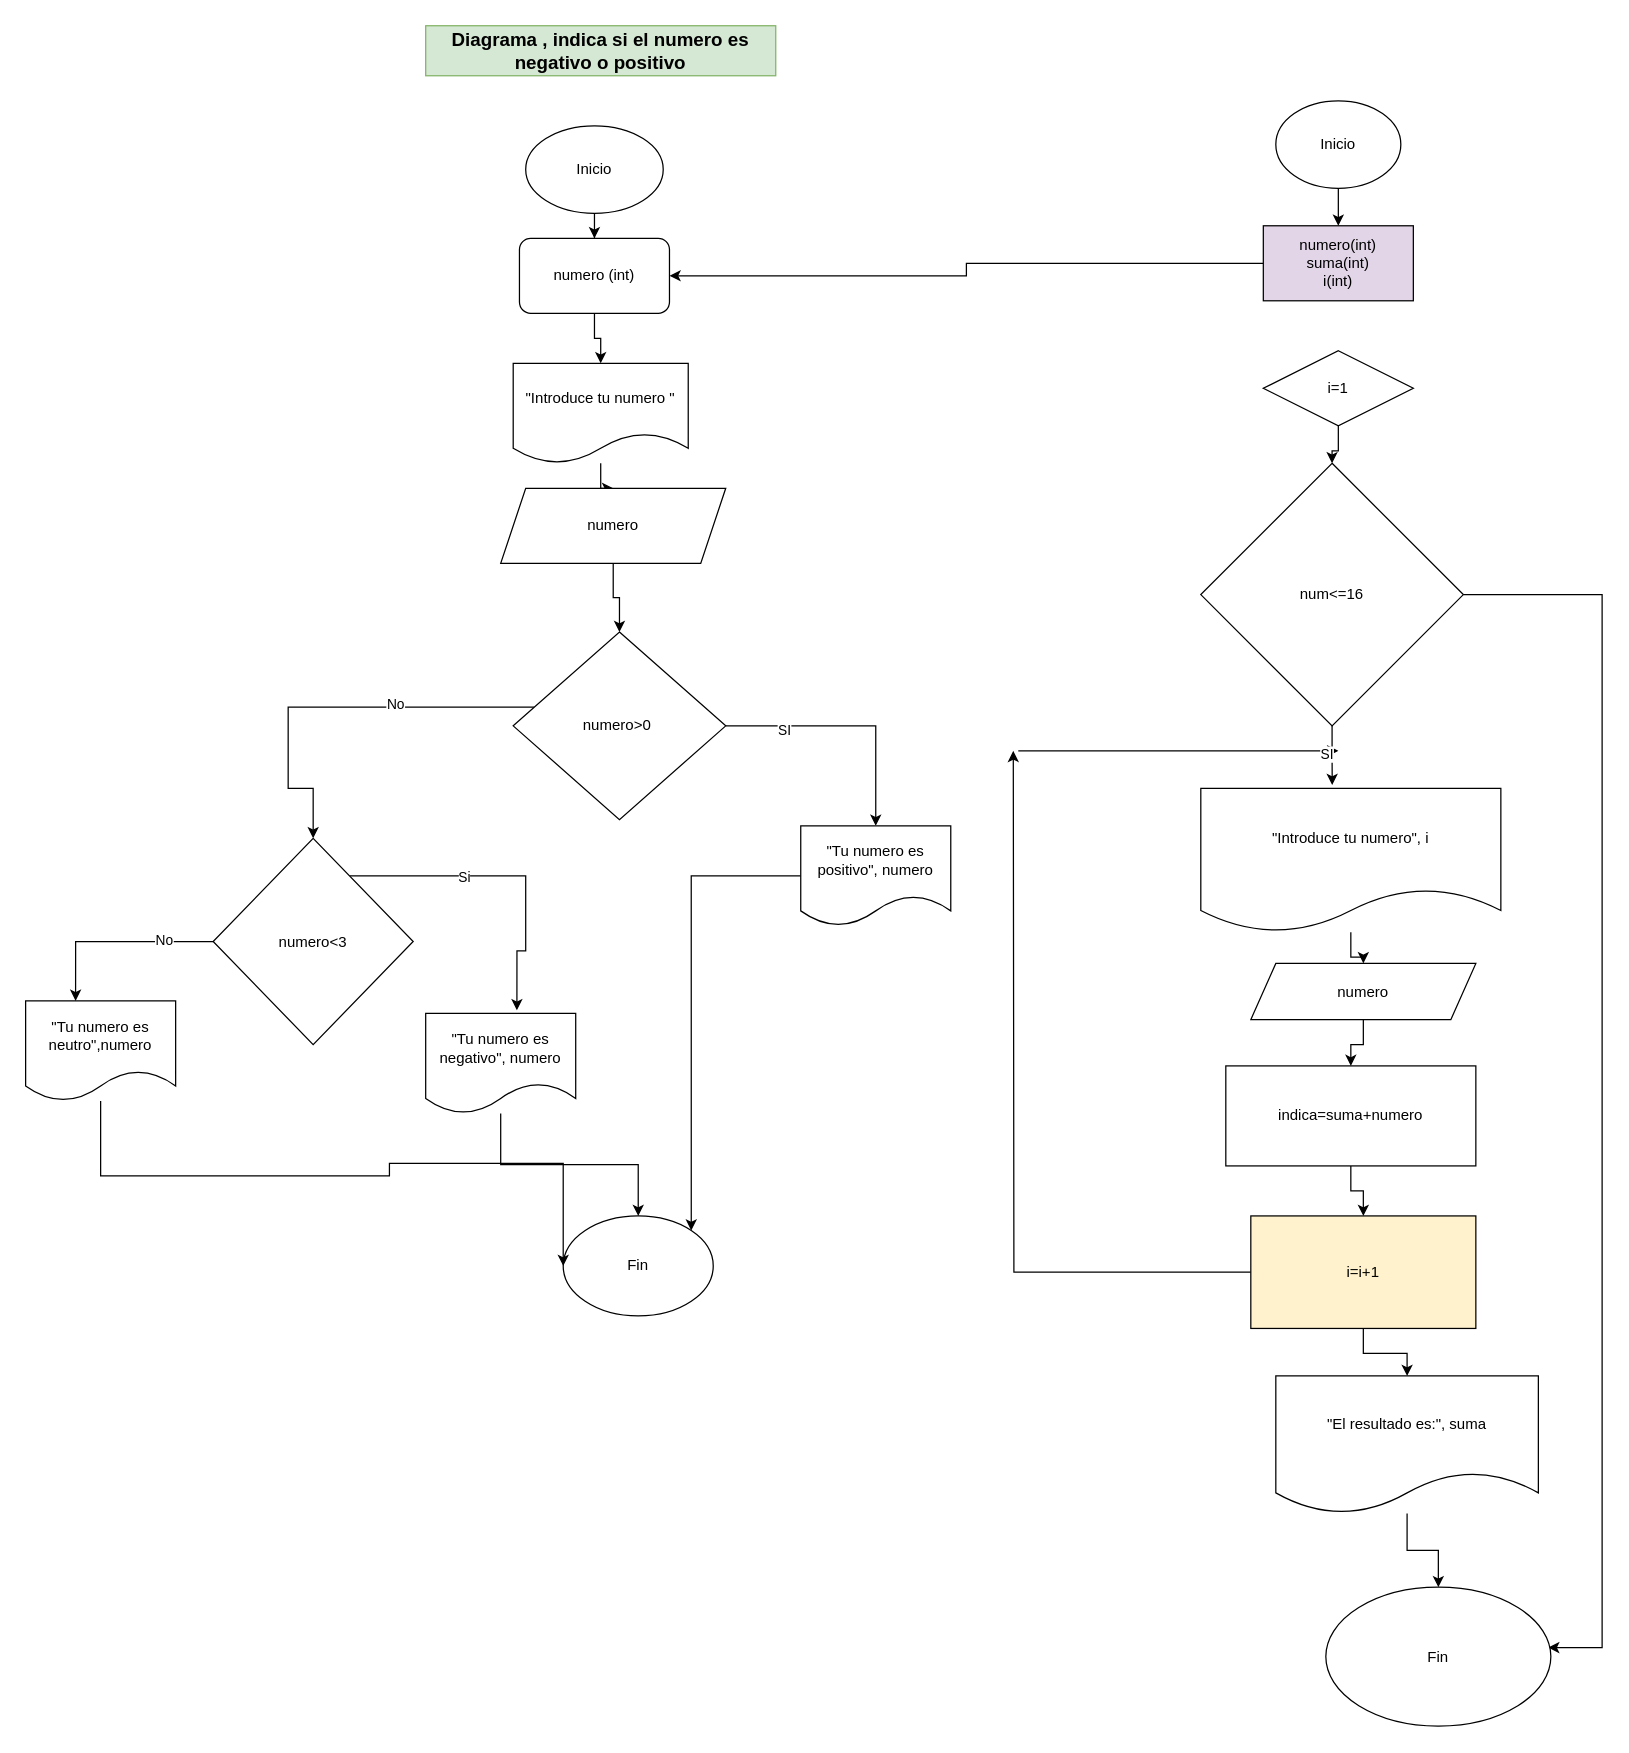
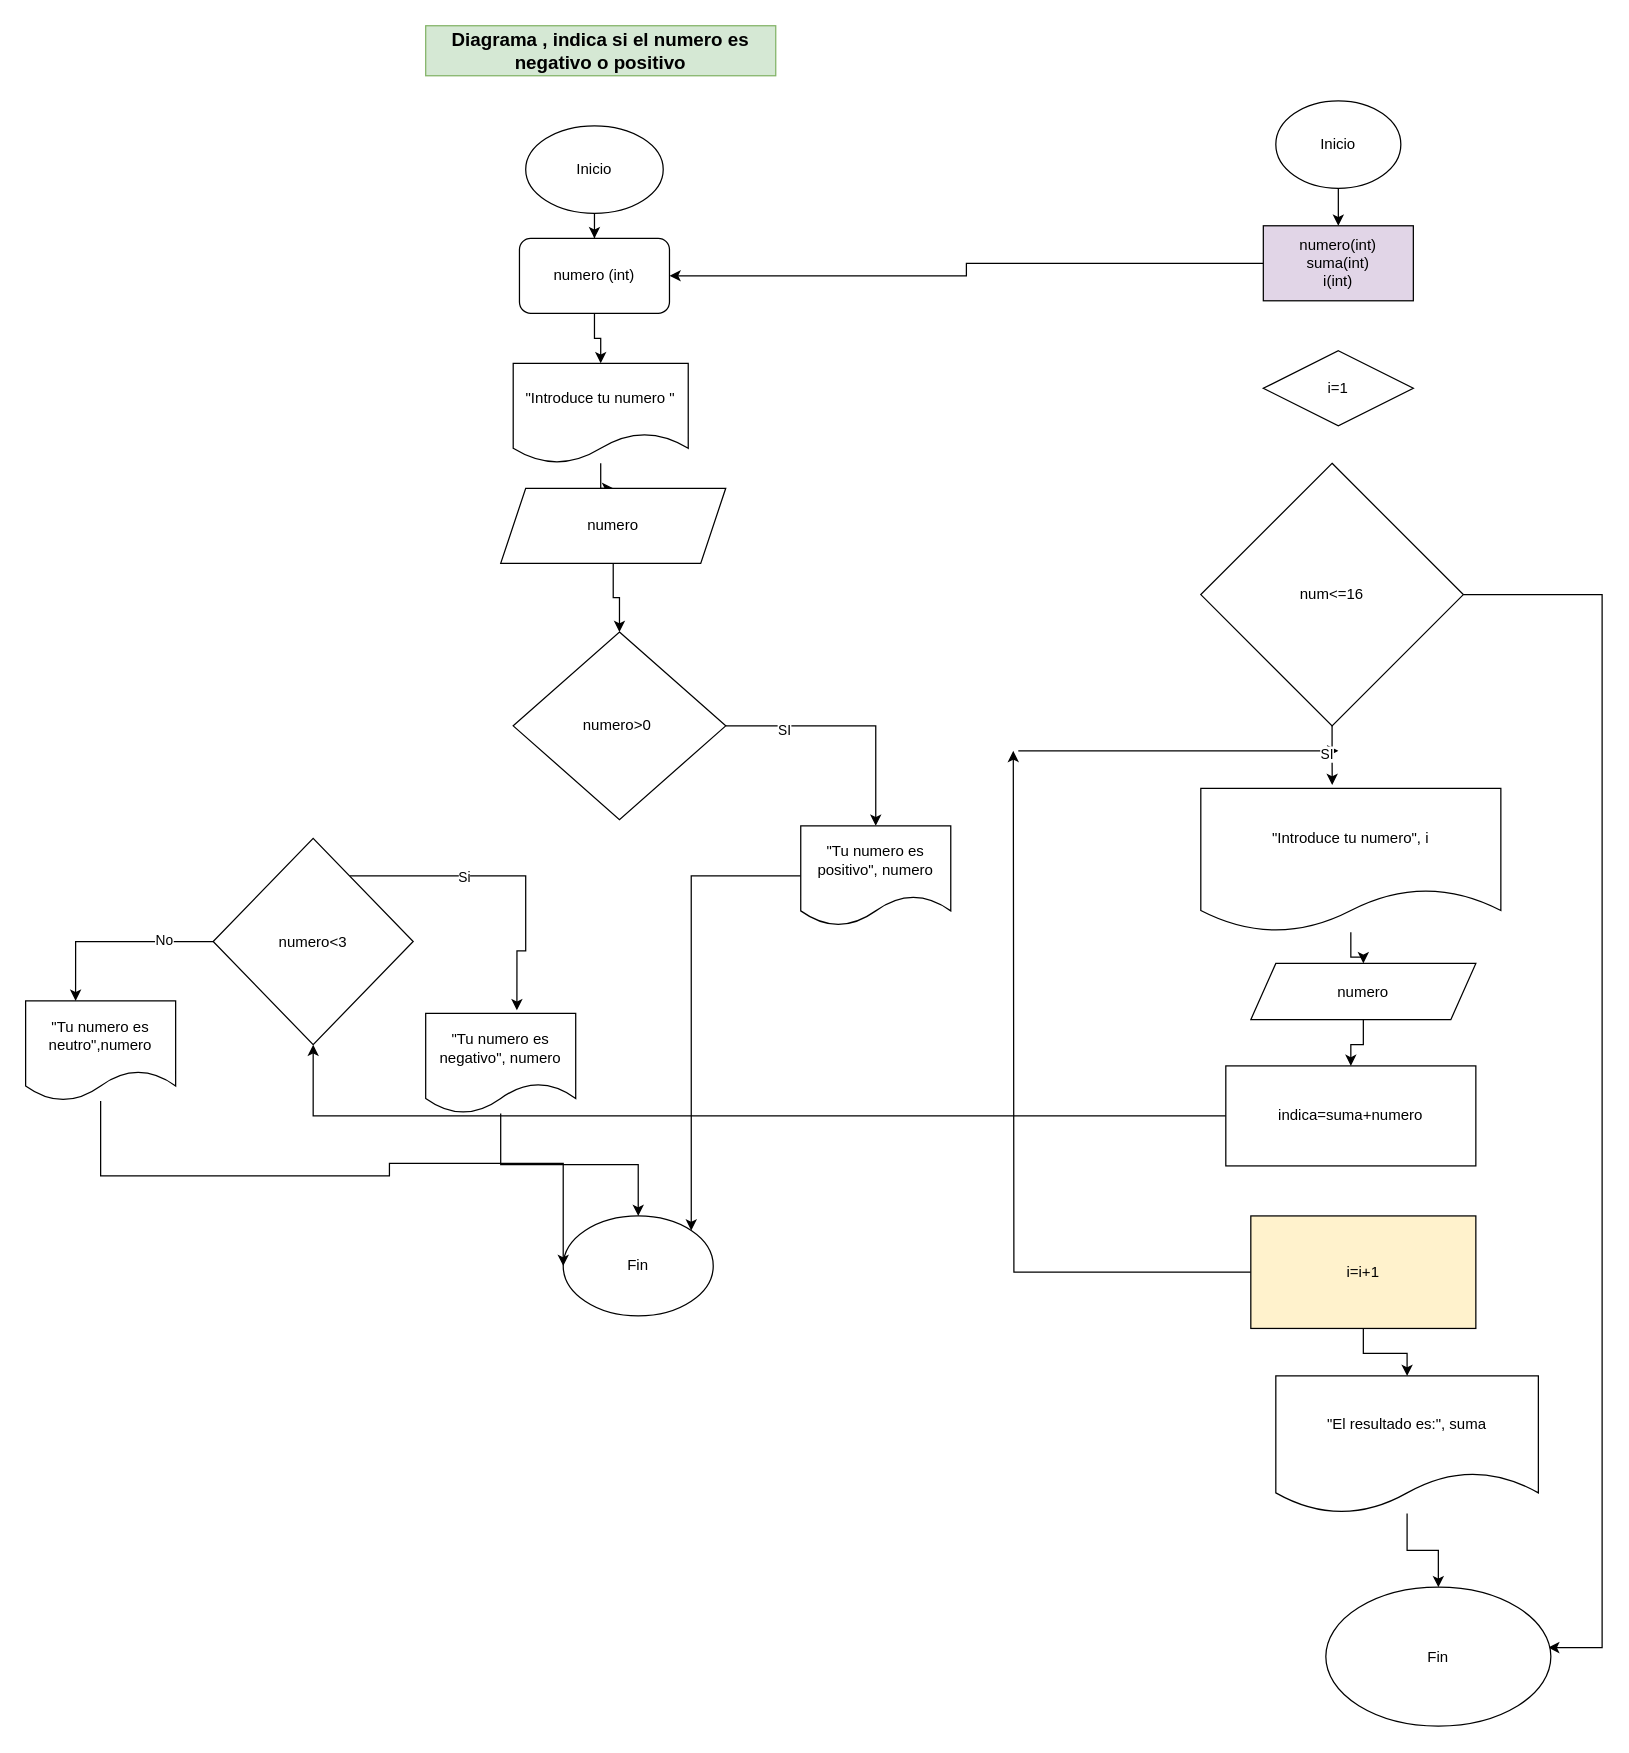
edge "i=1" -> "num<=16": removed
edge "numero>0" -> "numero<3": removed, label "No"
edge "indica=suma+numero" -> "i=i+1": now "indica=suma+numero" -> "numero<3"
